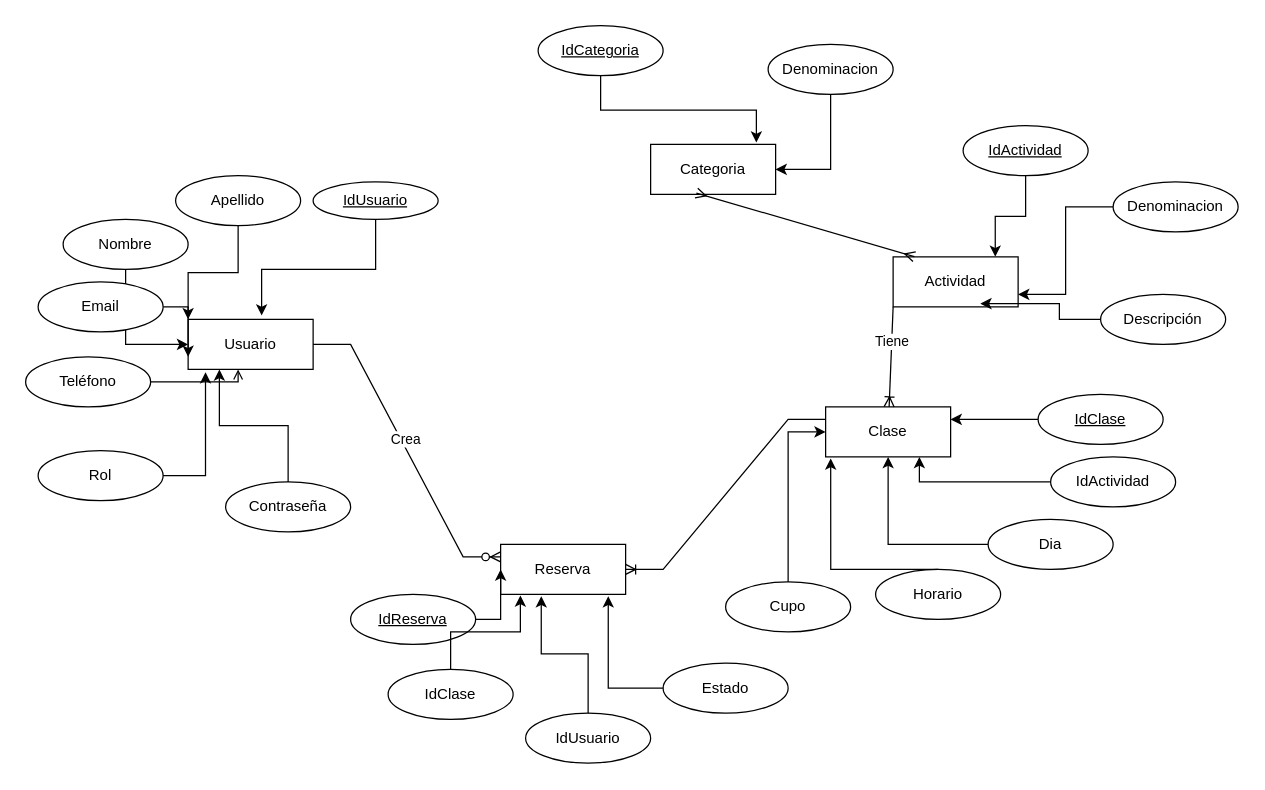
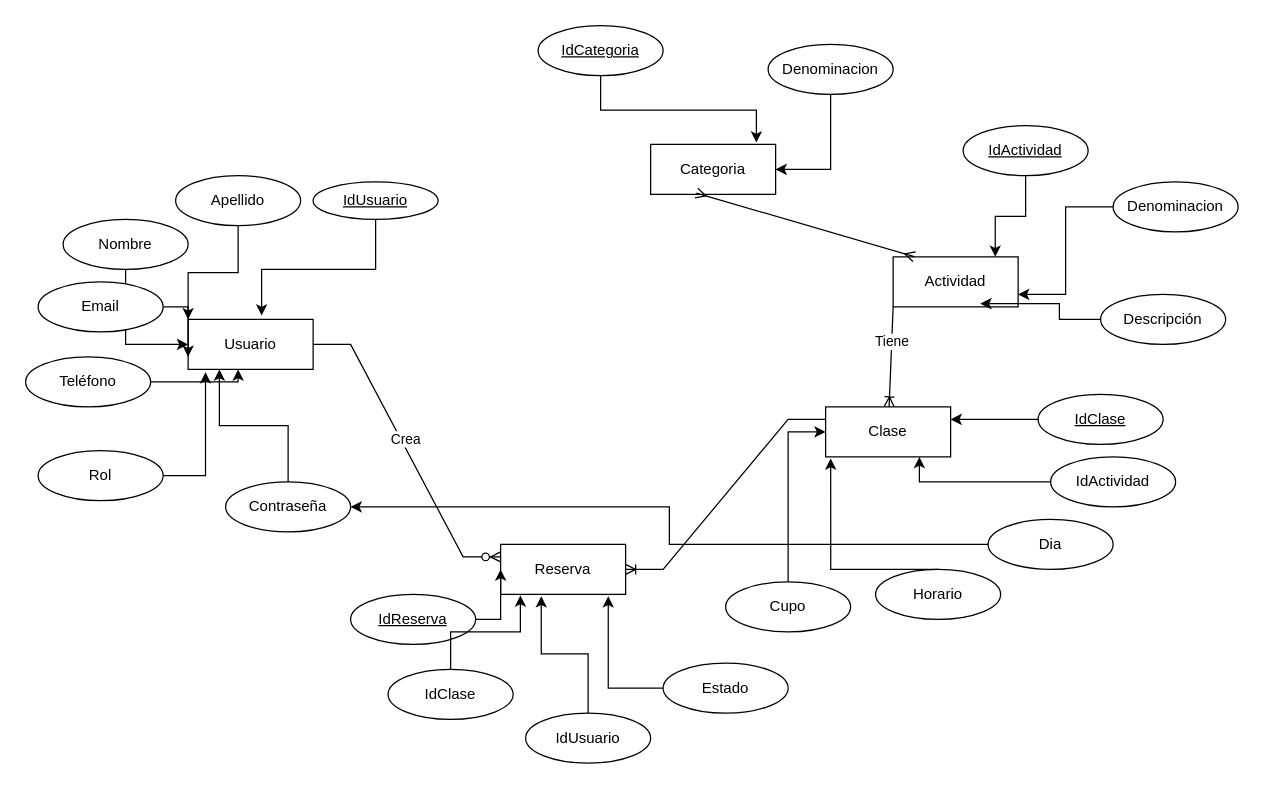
edge "Teléfono" -> "Usuario": arrowhead open -> classic
edge "Dia" -> "Clase": now "Dia" -> "Contraseña"
